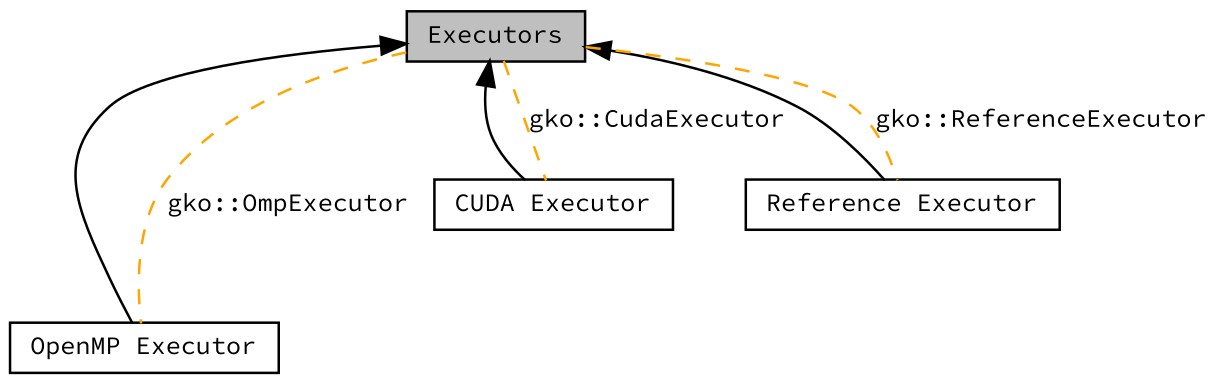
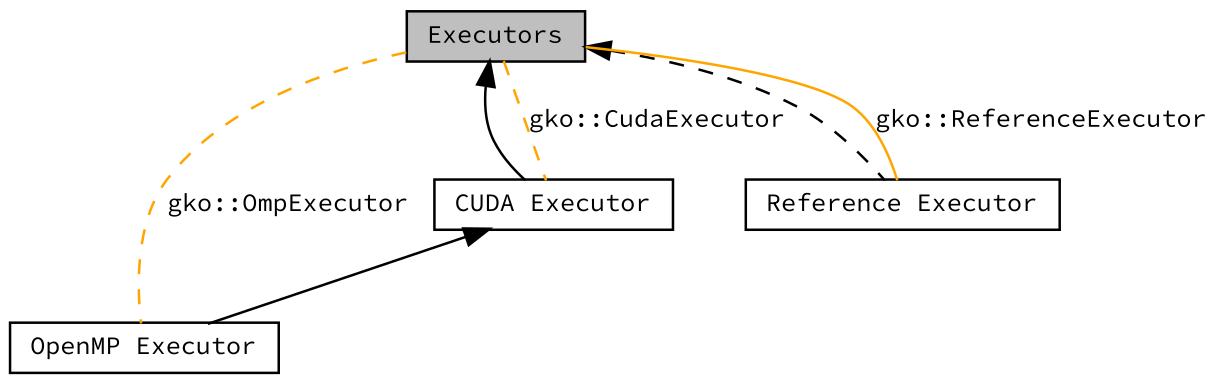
edge "Executors" -- "Reference Executor": style dashed -> solid
edge "Reference Executor" -> "Executors": style solid -> dashed
edge "OpenMP Executor" -> "Executors": now "OpenMP Executor" -> "CUDA Executor"
